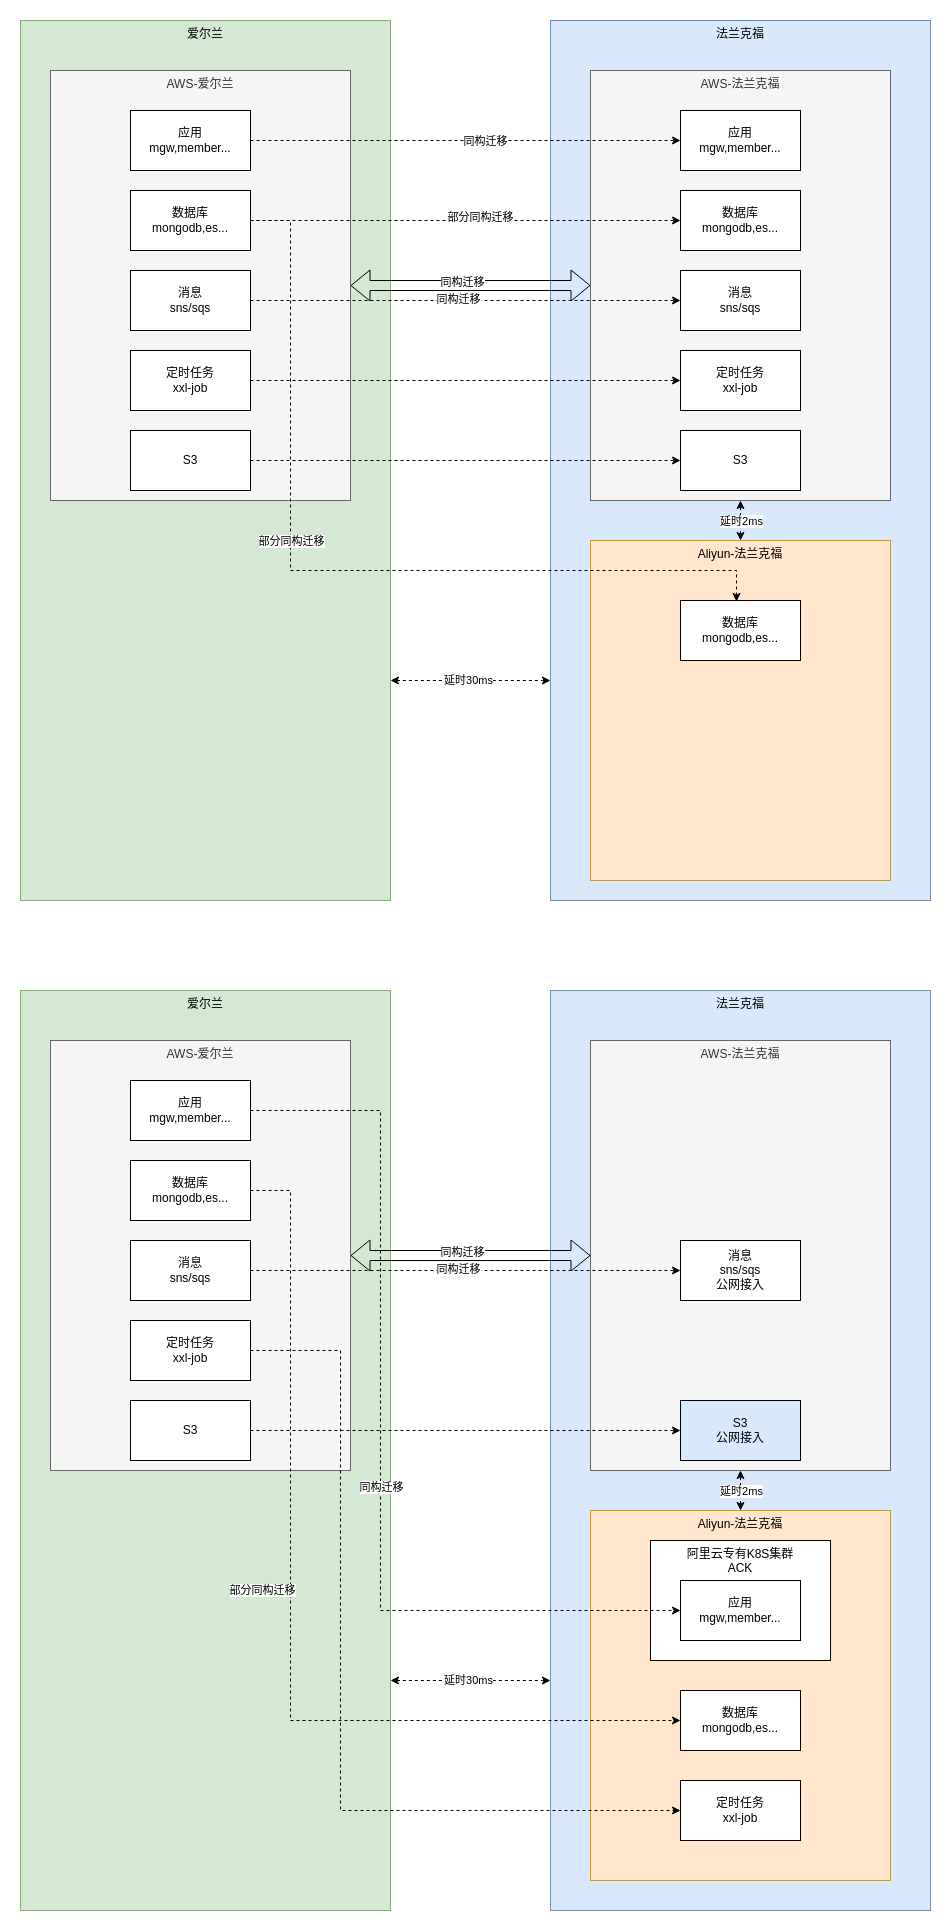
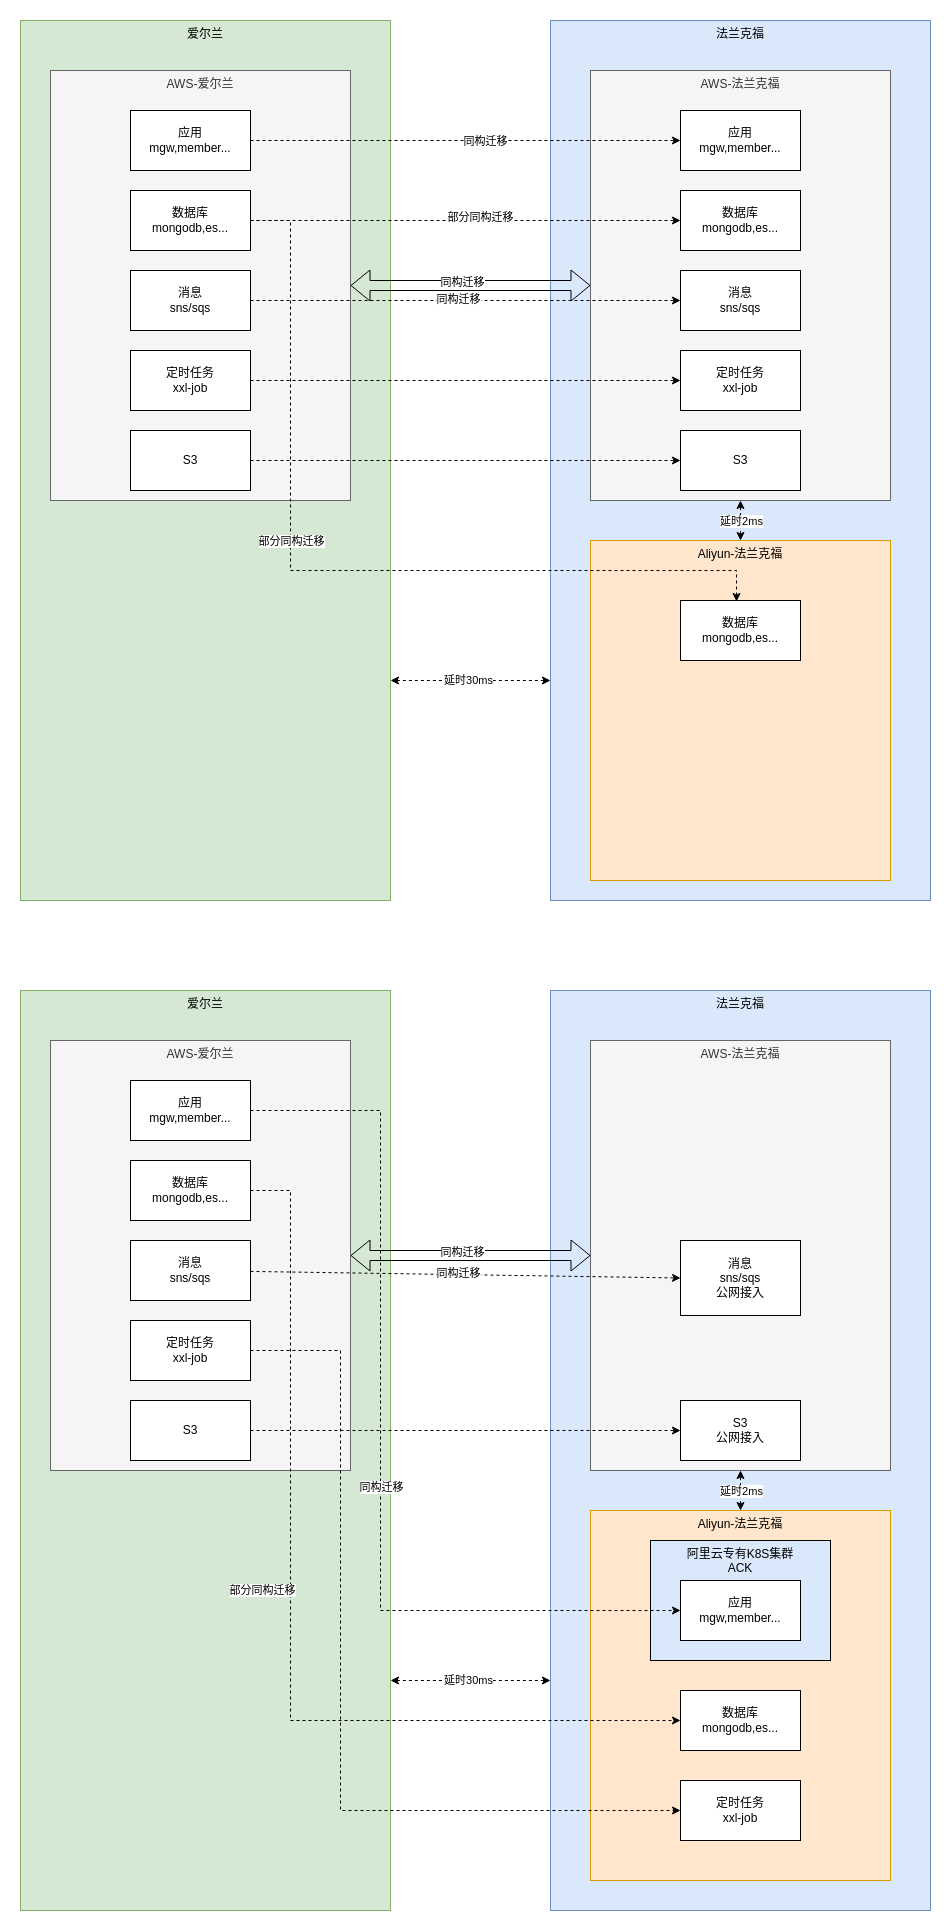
node "消息 sns/sqs 公网接入": size 120x60 -> 120x75
node "S3 公网接入": fillcolor #dae8fc -> #ffffff
node "阿里云专有K8S集群 ACK": fillcolor #ffffff -> #dae8fc
